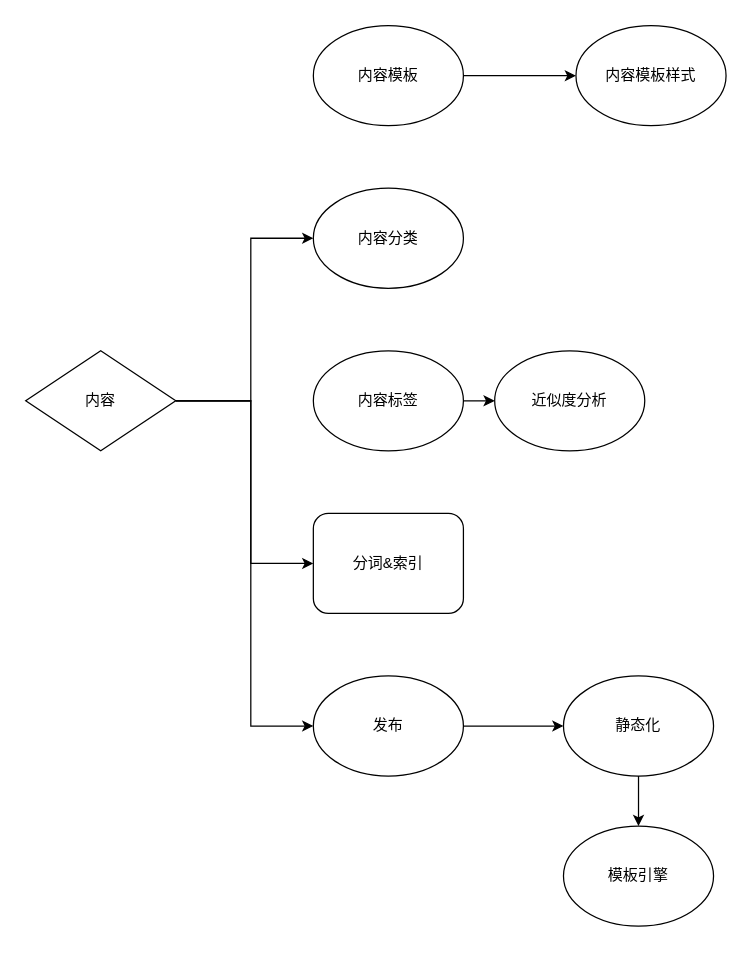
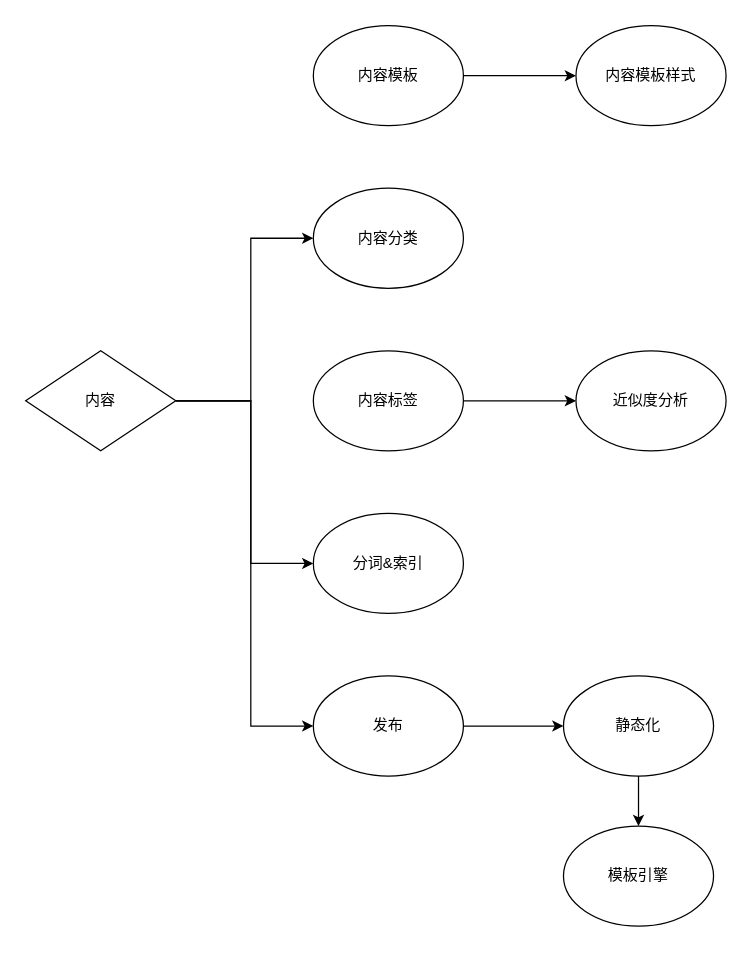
node "近似度分析": moved (569, 401) -> (651, 401)
node "分词&索引": shape rounded rectangle -> ellipse
